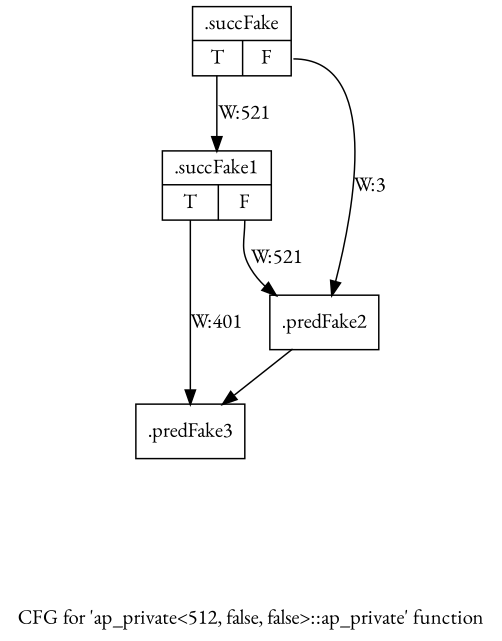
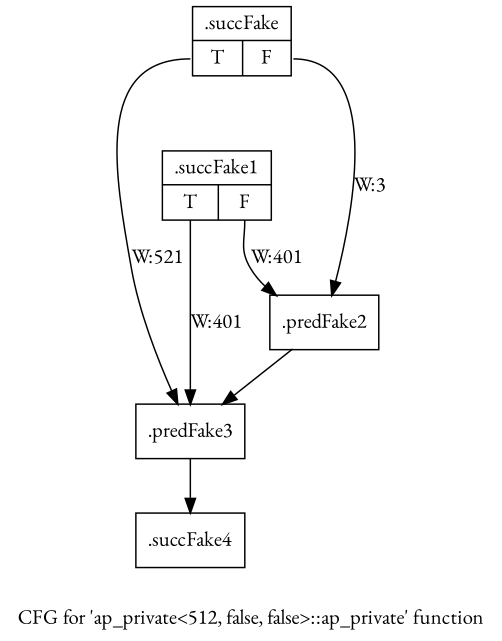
edge ".succFake" -> ".succFake1": now ".succFake" -> ".predFake3"
edge ".succFake1" -> ".predFake2": label "W:521" -> "W:401"
node ".succFake4": added
